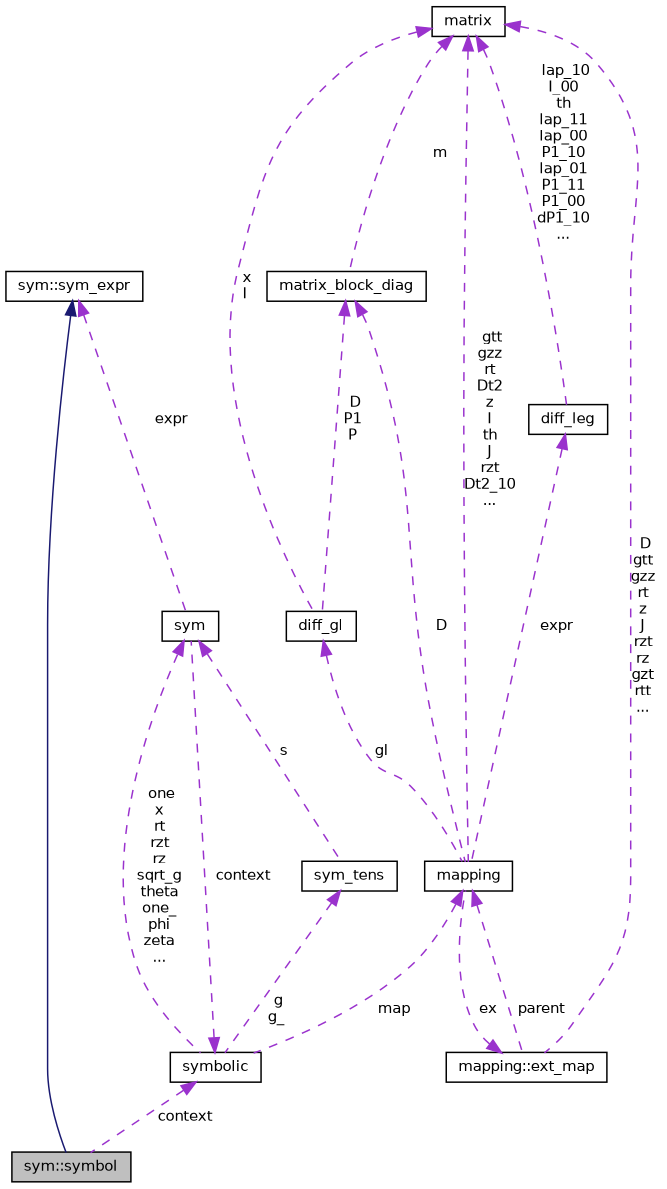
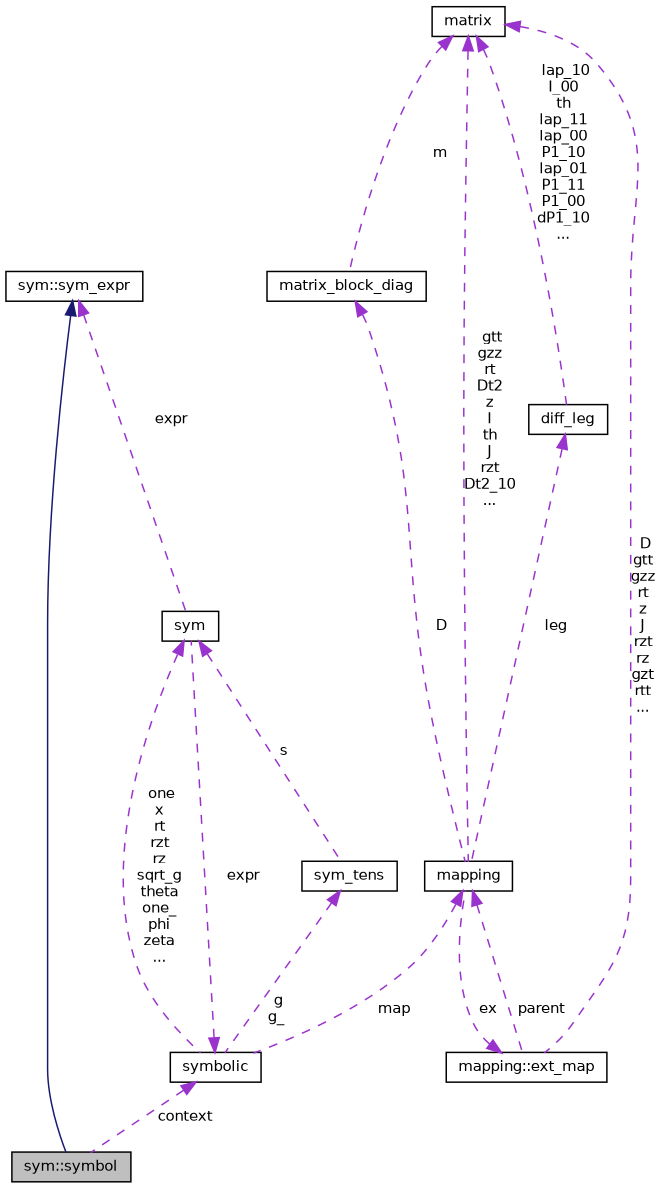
node "diff_gl": removed
edge "mapping" -> "diff_leg": label " expr" -> " leg"
edge "sym" -> "symbolic": label " context" -> " expr"
